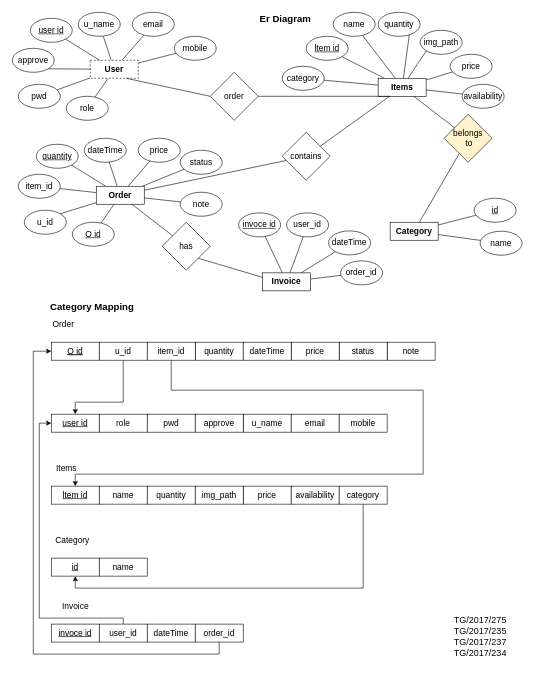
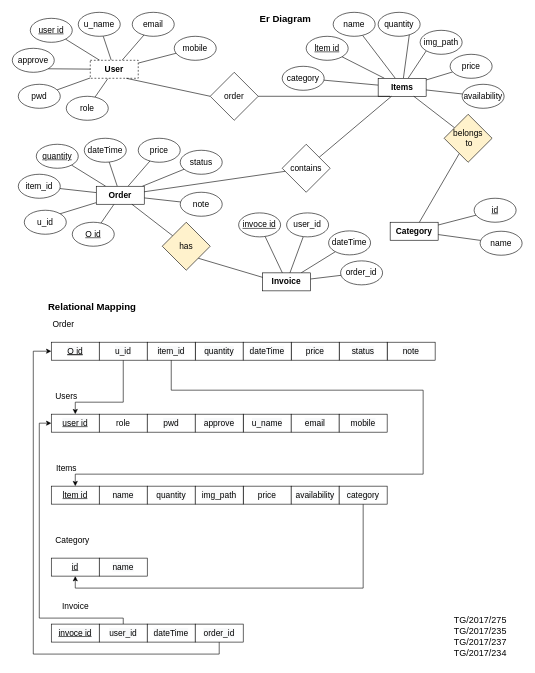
node "contains": moved (306, 156) -> (306, 168)
node "has": fillcolor #ffffff -> #fff2cc
node "Category Mapping": label "Category Mapping" -> "Relational Mapping"
node "Users": added
